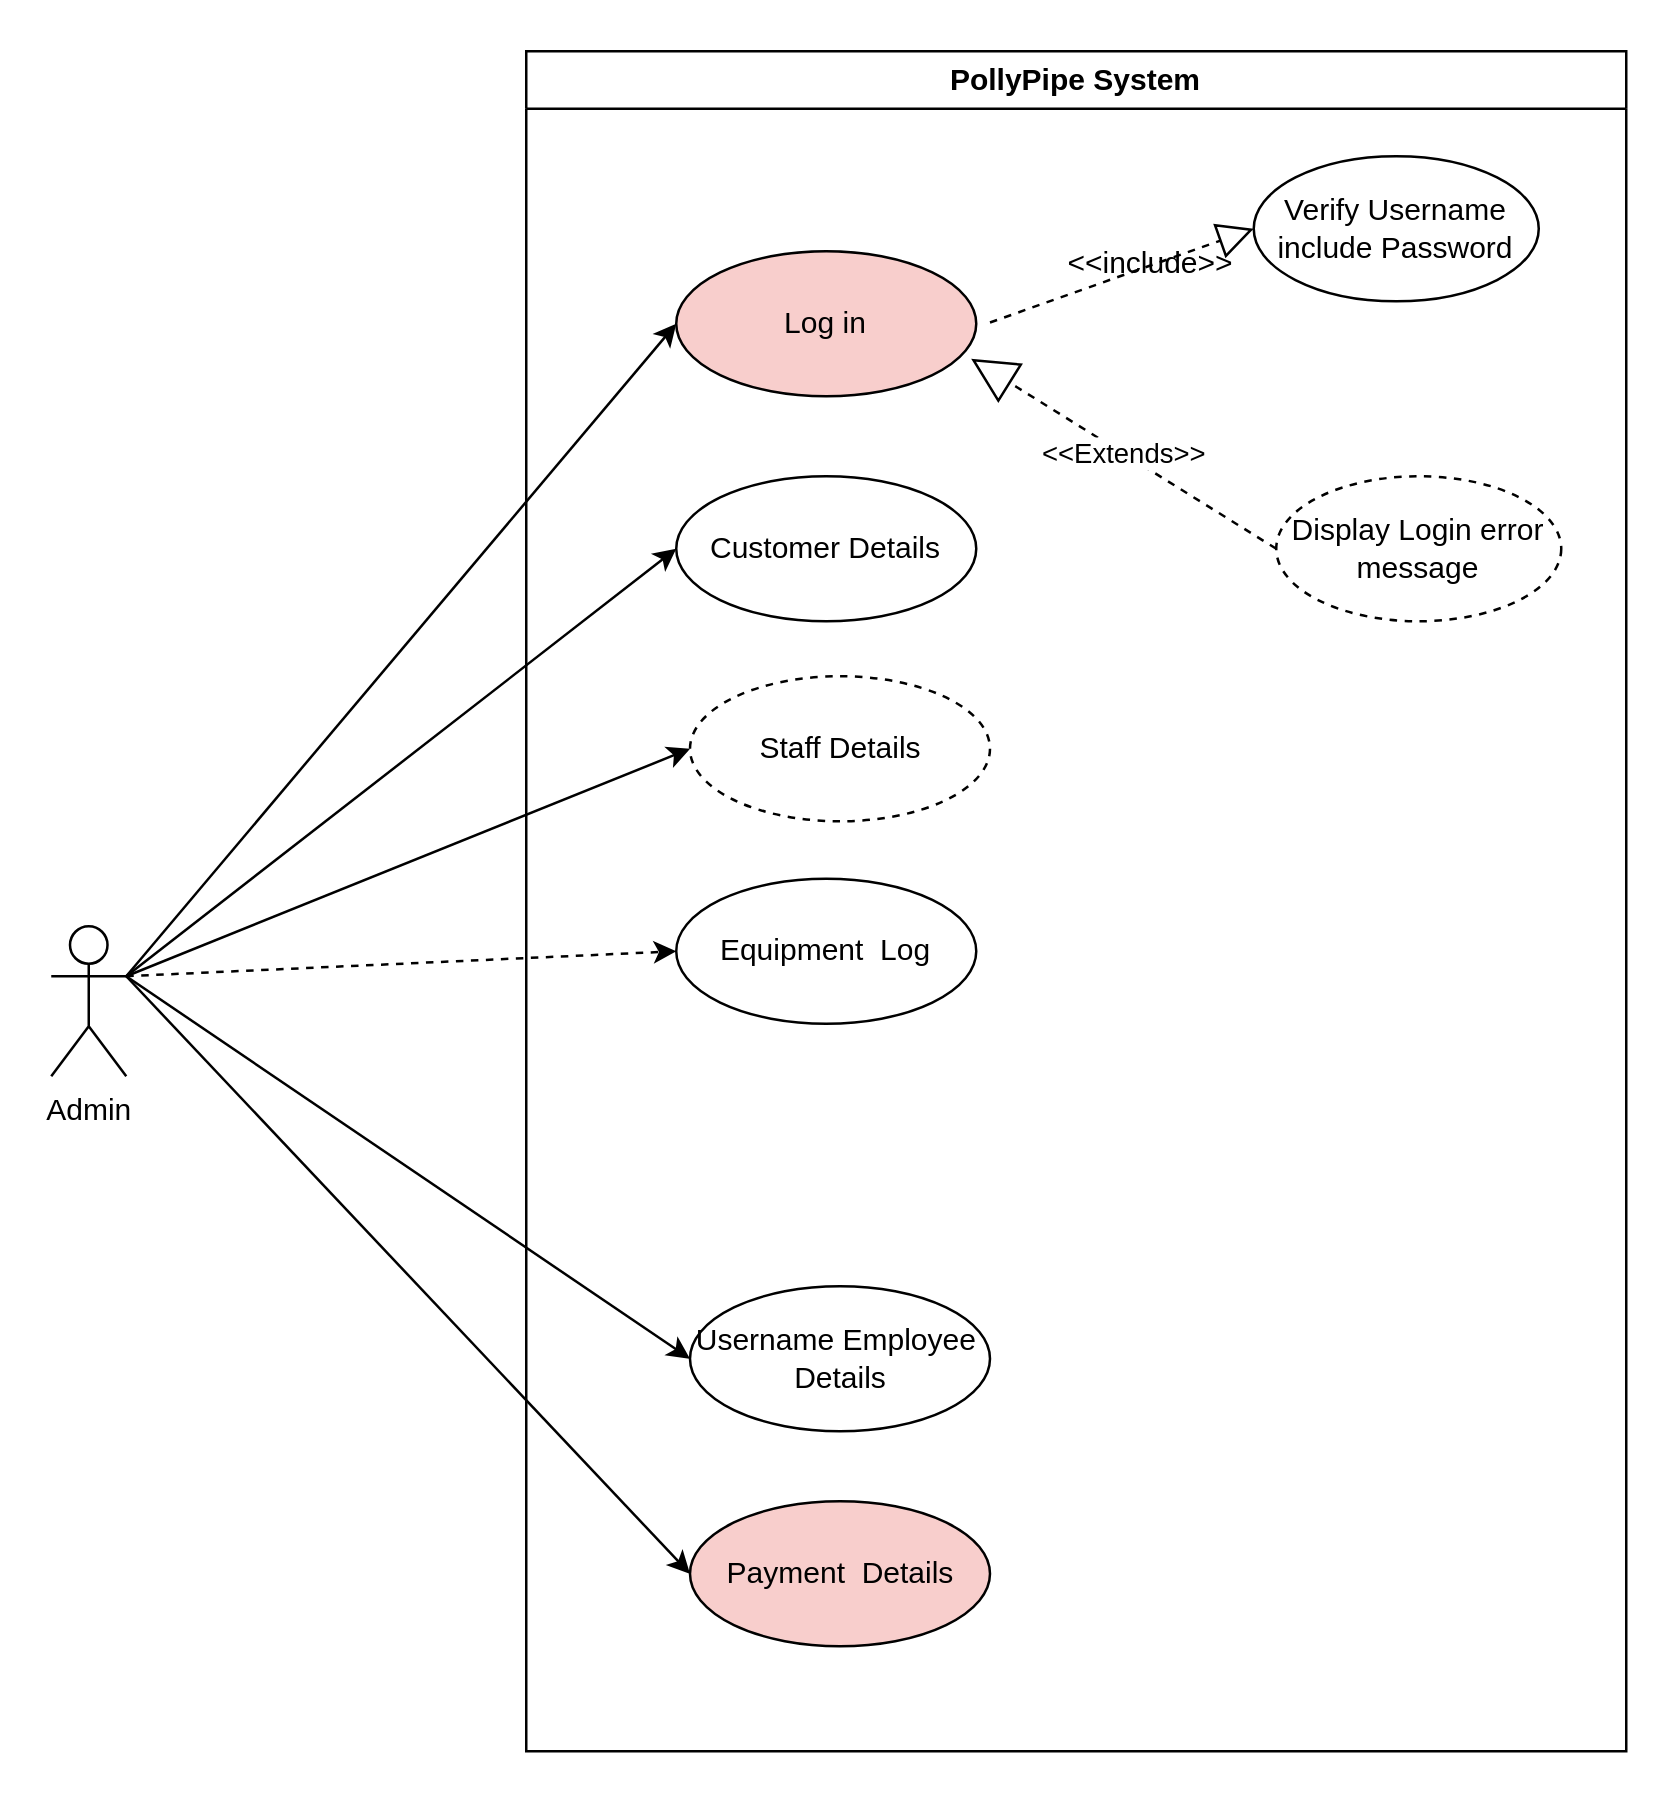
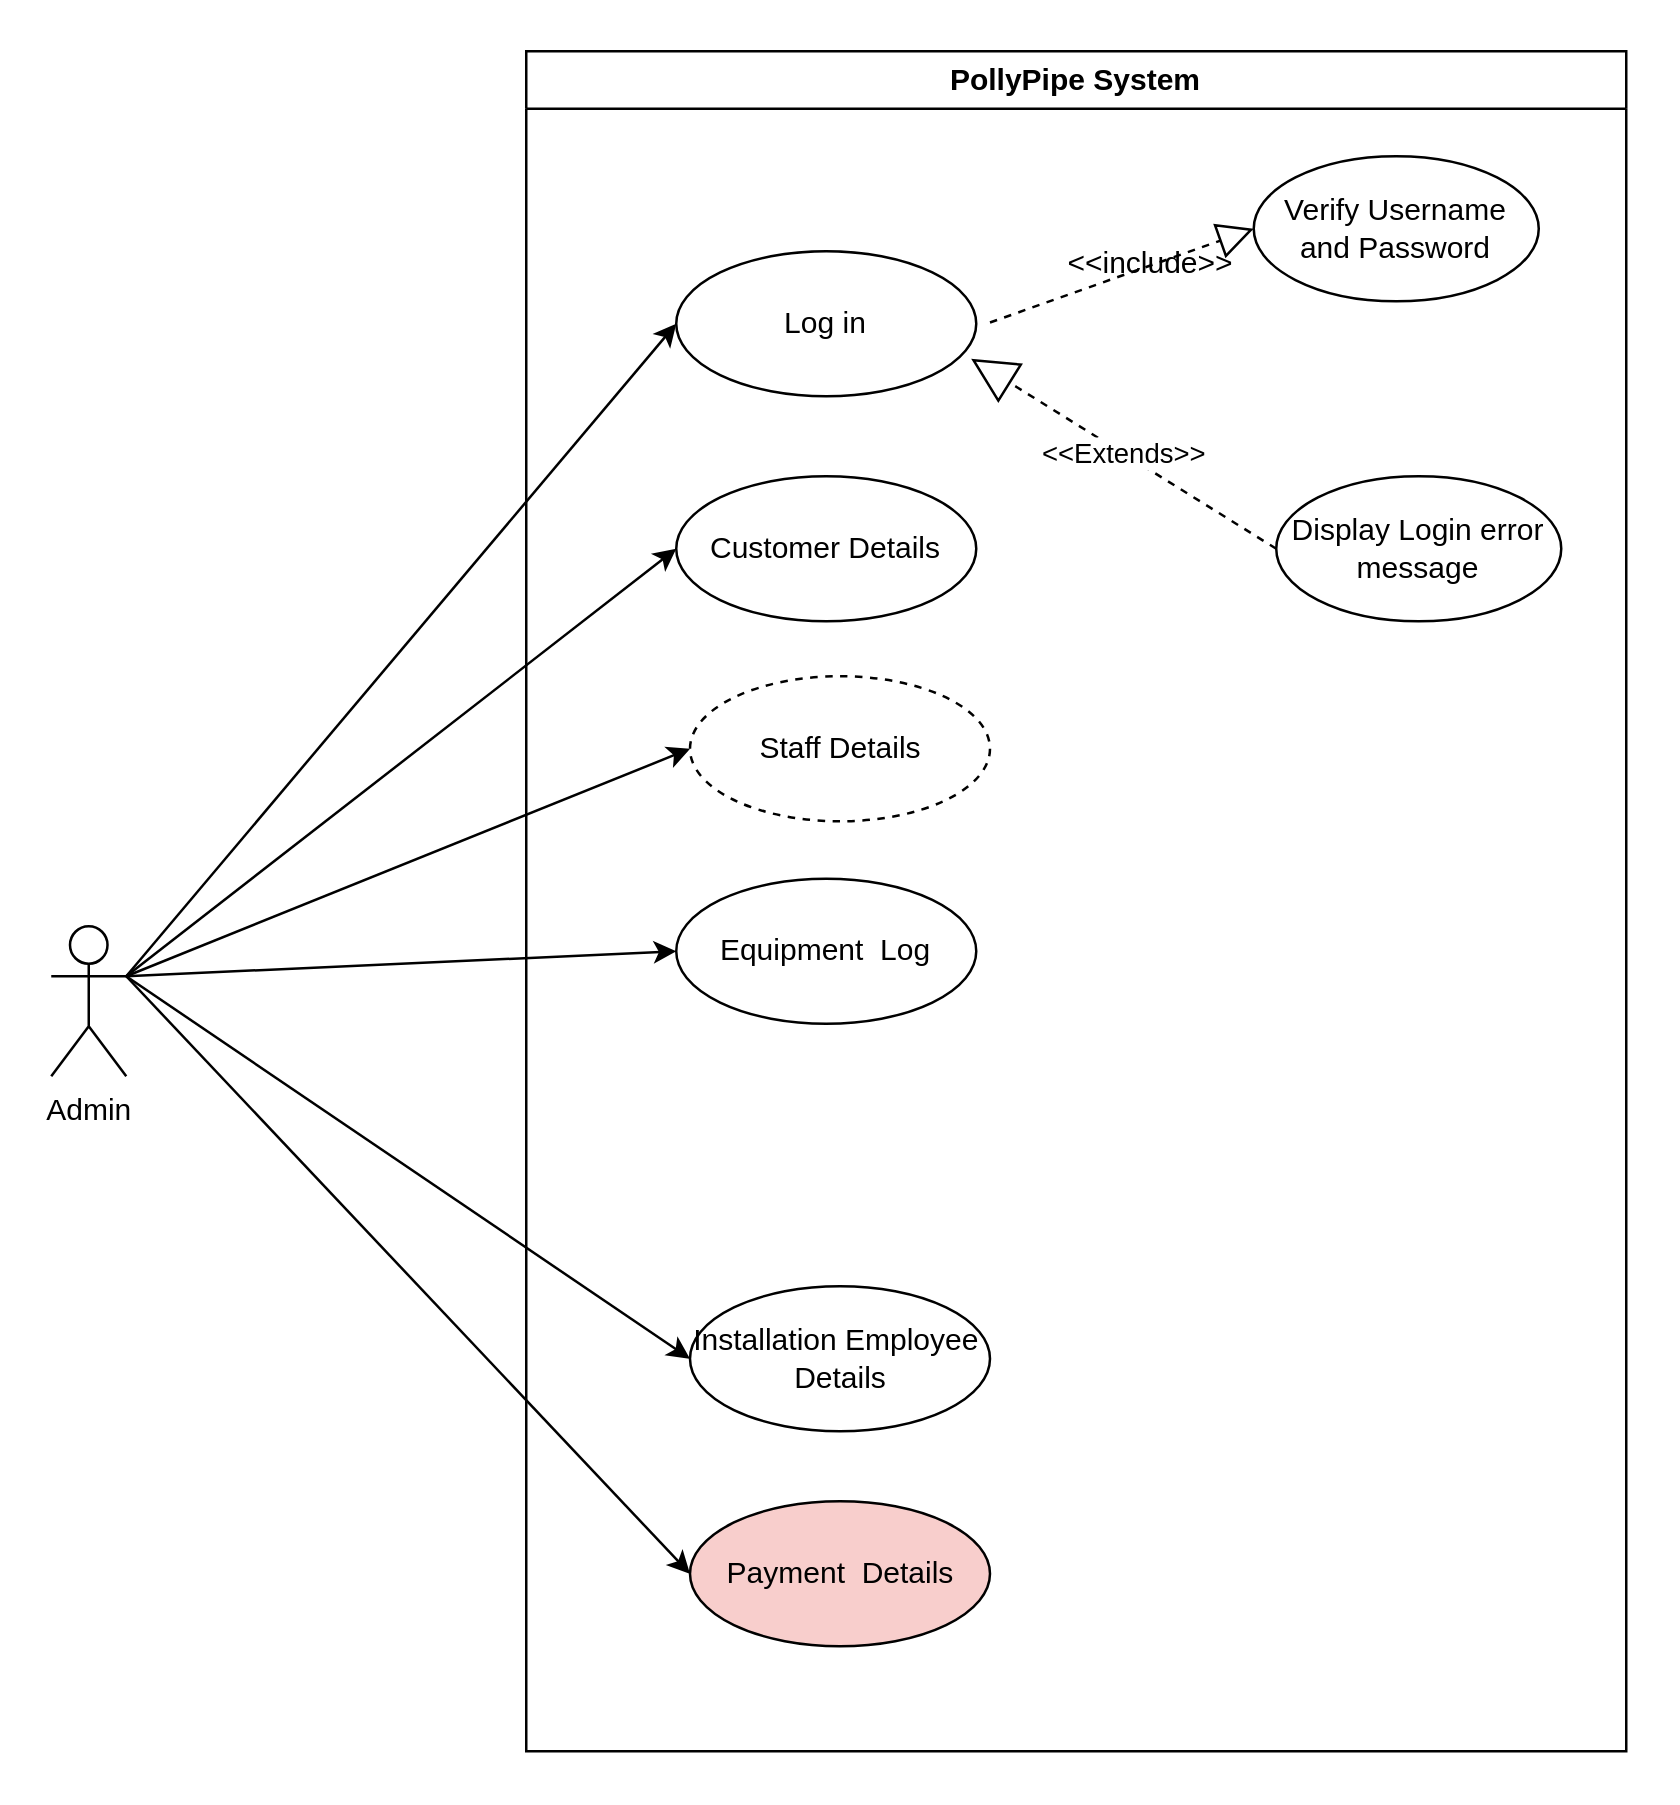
node "Verify Username include Password": label "Verify Username include Password" -> "Verify Username and Password"
node "Log in": fillcolor #f8cecc -> #ffffff
node "Display Login error message": style dashed -> solid
edge "Admin" -> "Equipment Log": style dashed -> solid
node "Username Employee Details": label "Username Employee Details" -> "Installation Employee Details"
